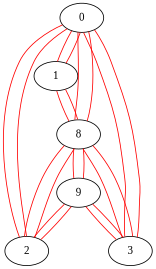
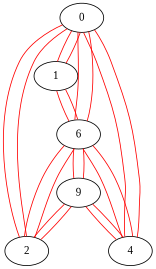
node "8": label "8" -> "6"
node "3": label "3" -> "4"
